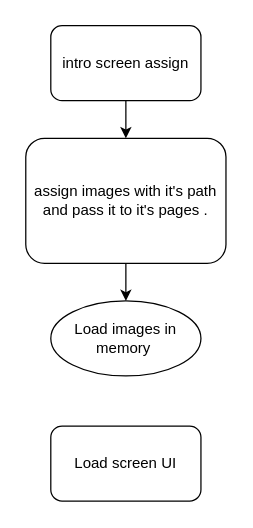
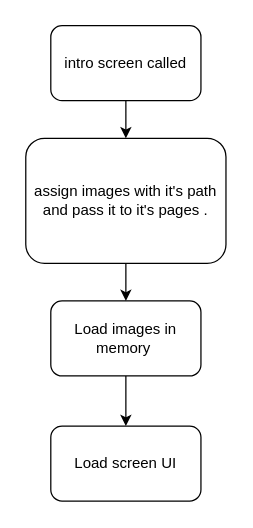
node "intro screen assign": label "intro screen assign" -> "intro screen called"
node "Load images in memory": shape ellipse -> rounded rectangle
edge "Load images in memory" -> "Load screen UI": added
